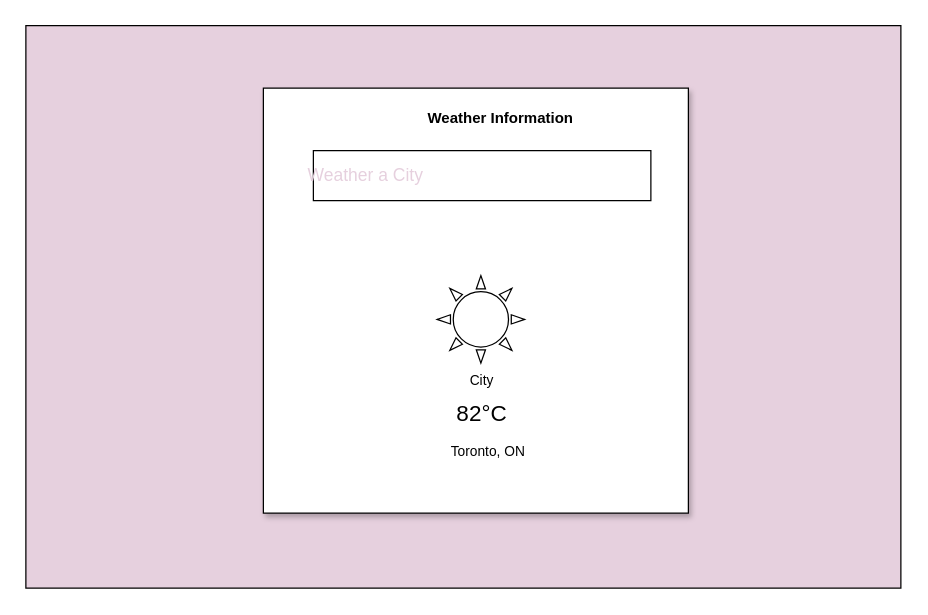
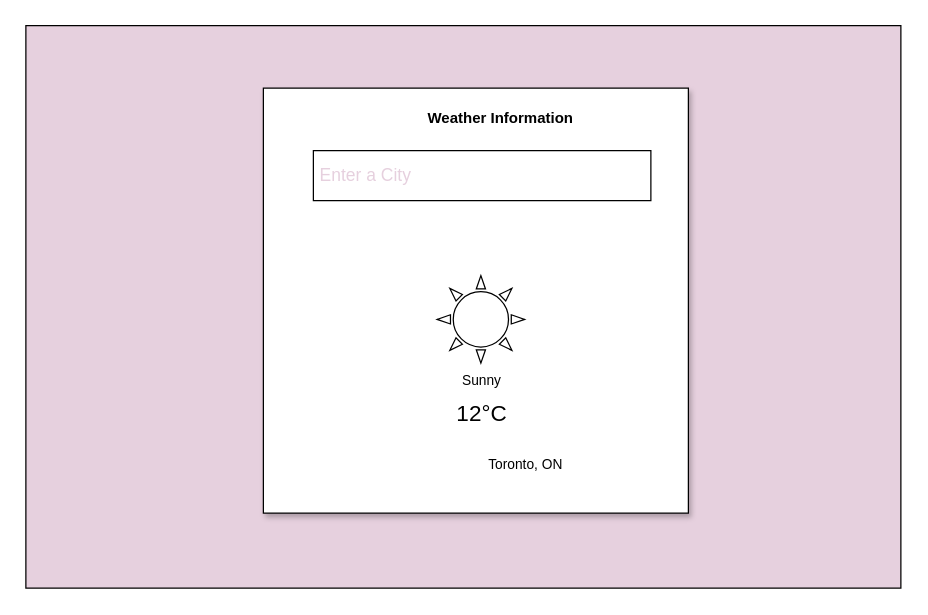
node "Weather a City": label "Weather a City" -> "Enter a City"
node "City": label "City" -> "Sunny"
node "82°C": label "82°C" -> "12°C"
node "Toronto, ON": moved (488, 452) -> (526, 464)
